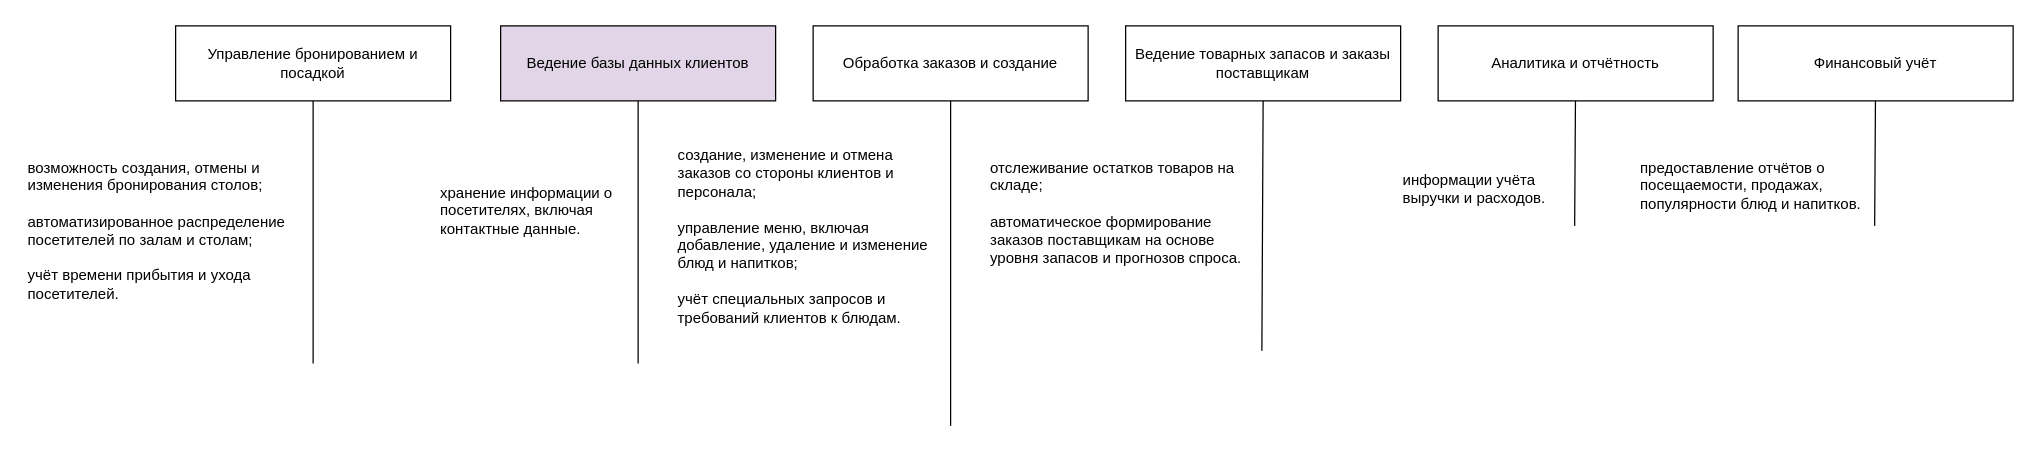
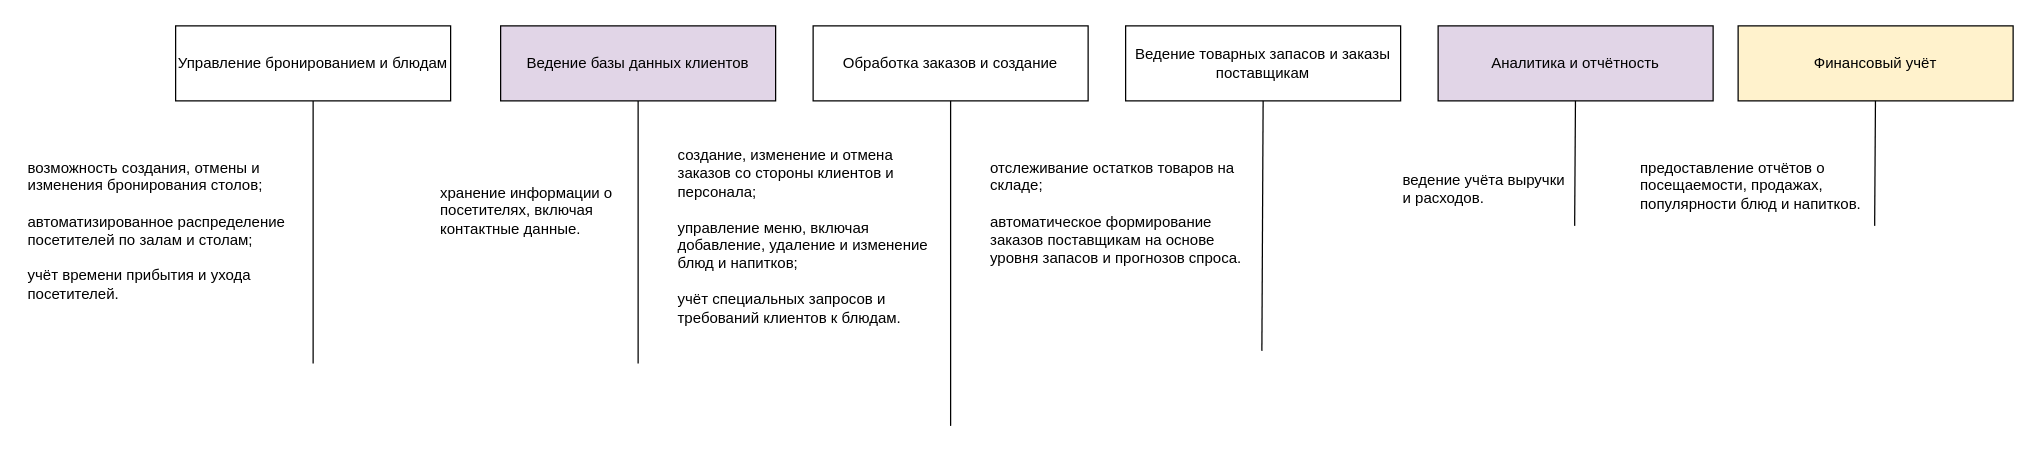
node "Управление бронированием и посадкой": label "Управление бронированием и посадкой" -> "Управление бронированием и блюдам"
node "Аналитика и отчётность": fillcolor #ffffff -> #e1d5e7
node "Финансовый учёт": fillcolor #ffffff -> #fff2cc
node "информации учёта выручки и расходов.": label "информации учёта выручки и расходов." -> "ведение учёта выручки и расходов."
